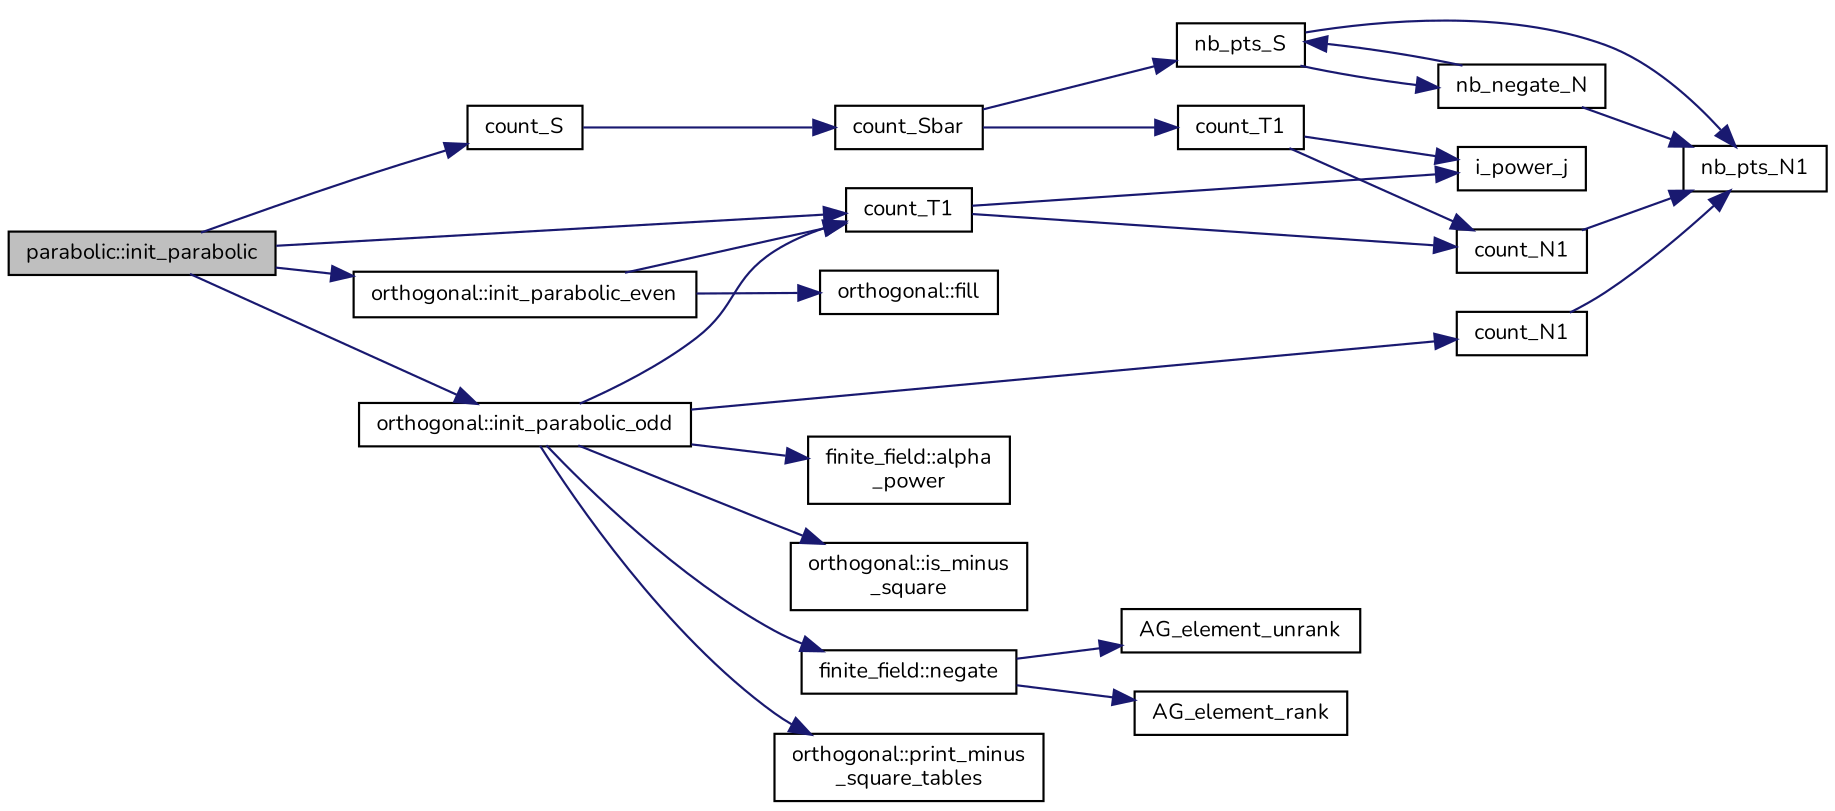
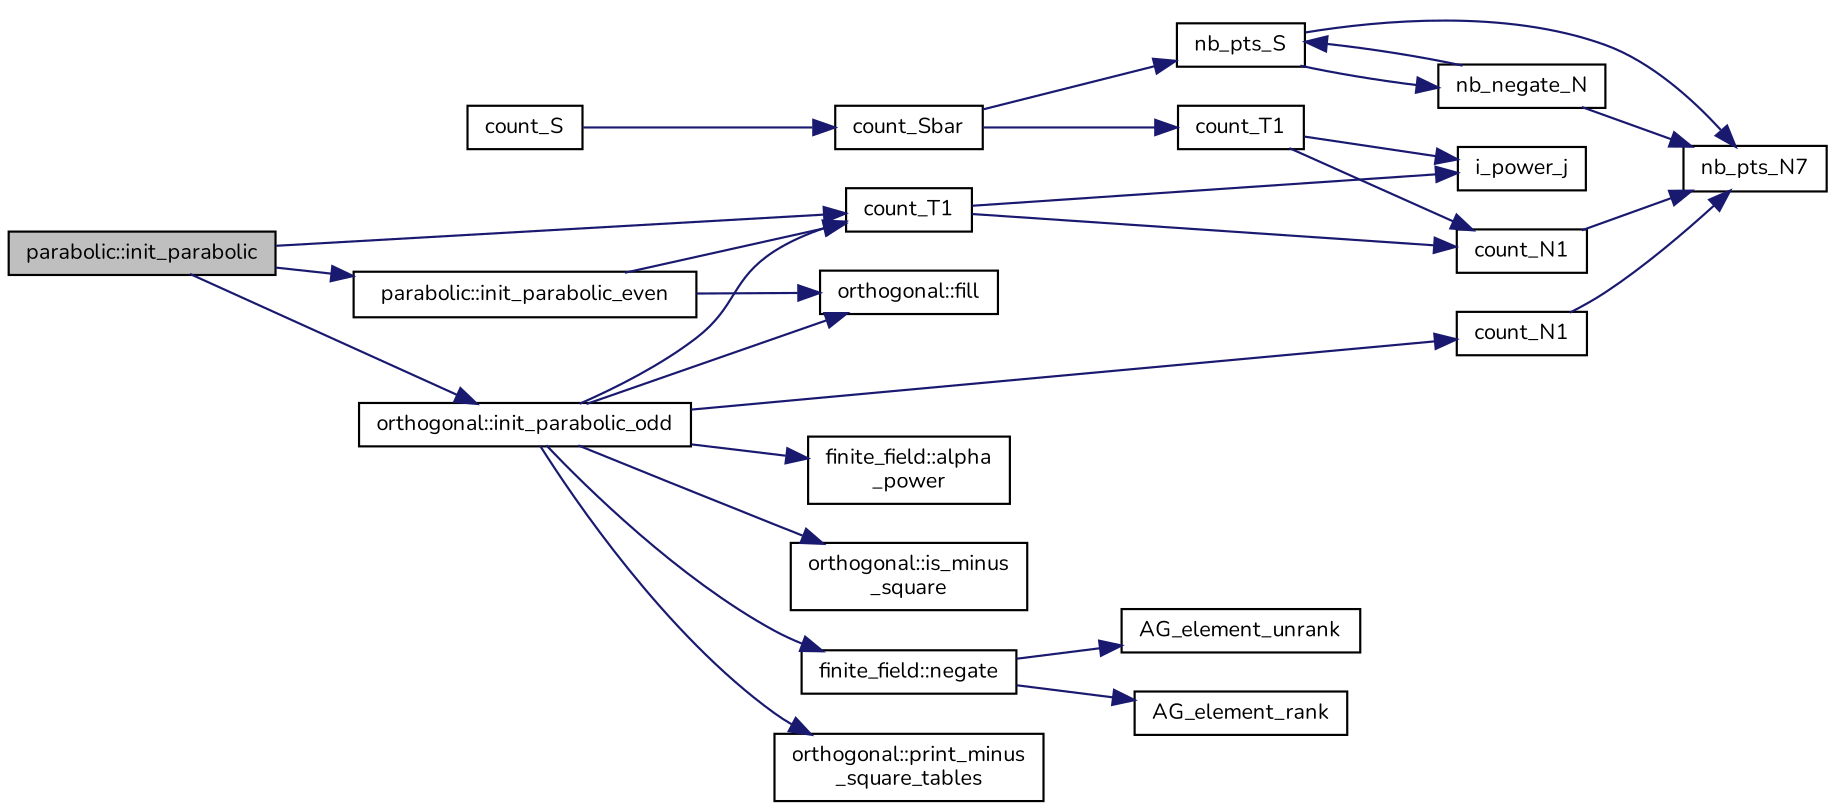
node "nb_pts_N1": label "nb_pts_N1" -> "nb_pts_N7"
edge "parabolic::init_parabolic" -> "count_S": removed
node "orthogonal::init_parabolic_even": label "orthogonal::init_parabolic_even" -> "parabolic::init_parabolic_even"
edge "orthogonal::init_parabolic_odd" -> "orthogonal::fill": added
